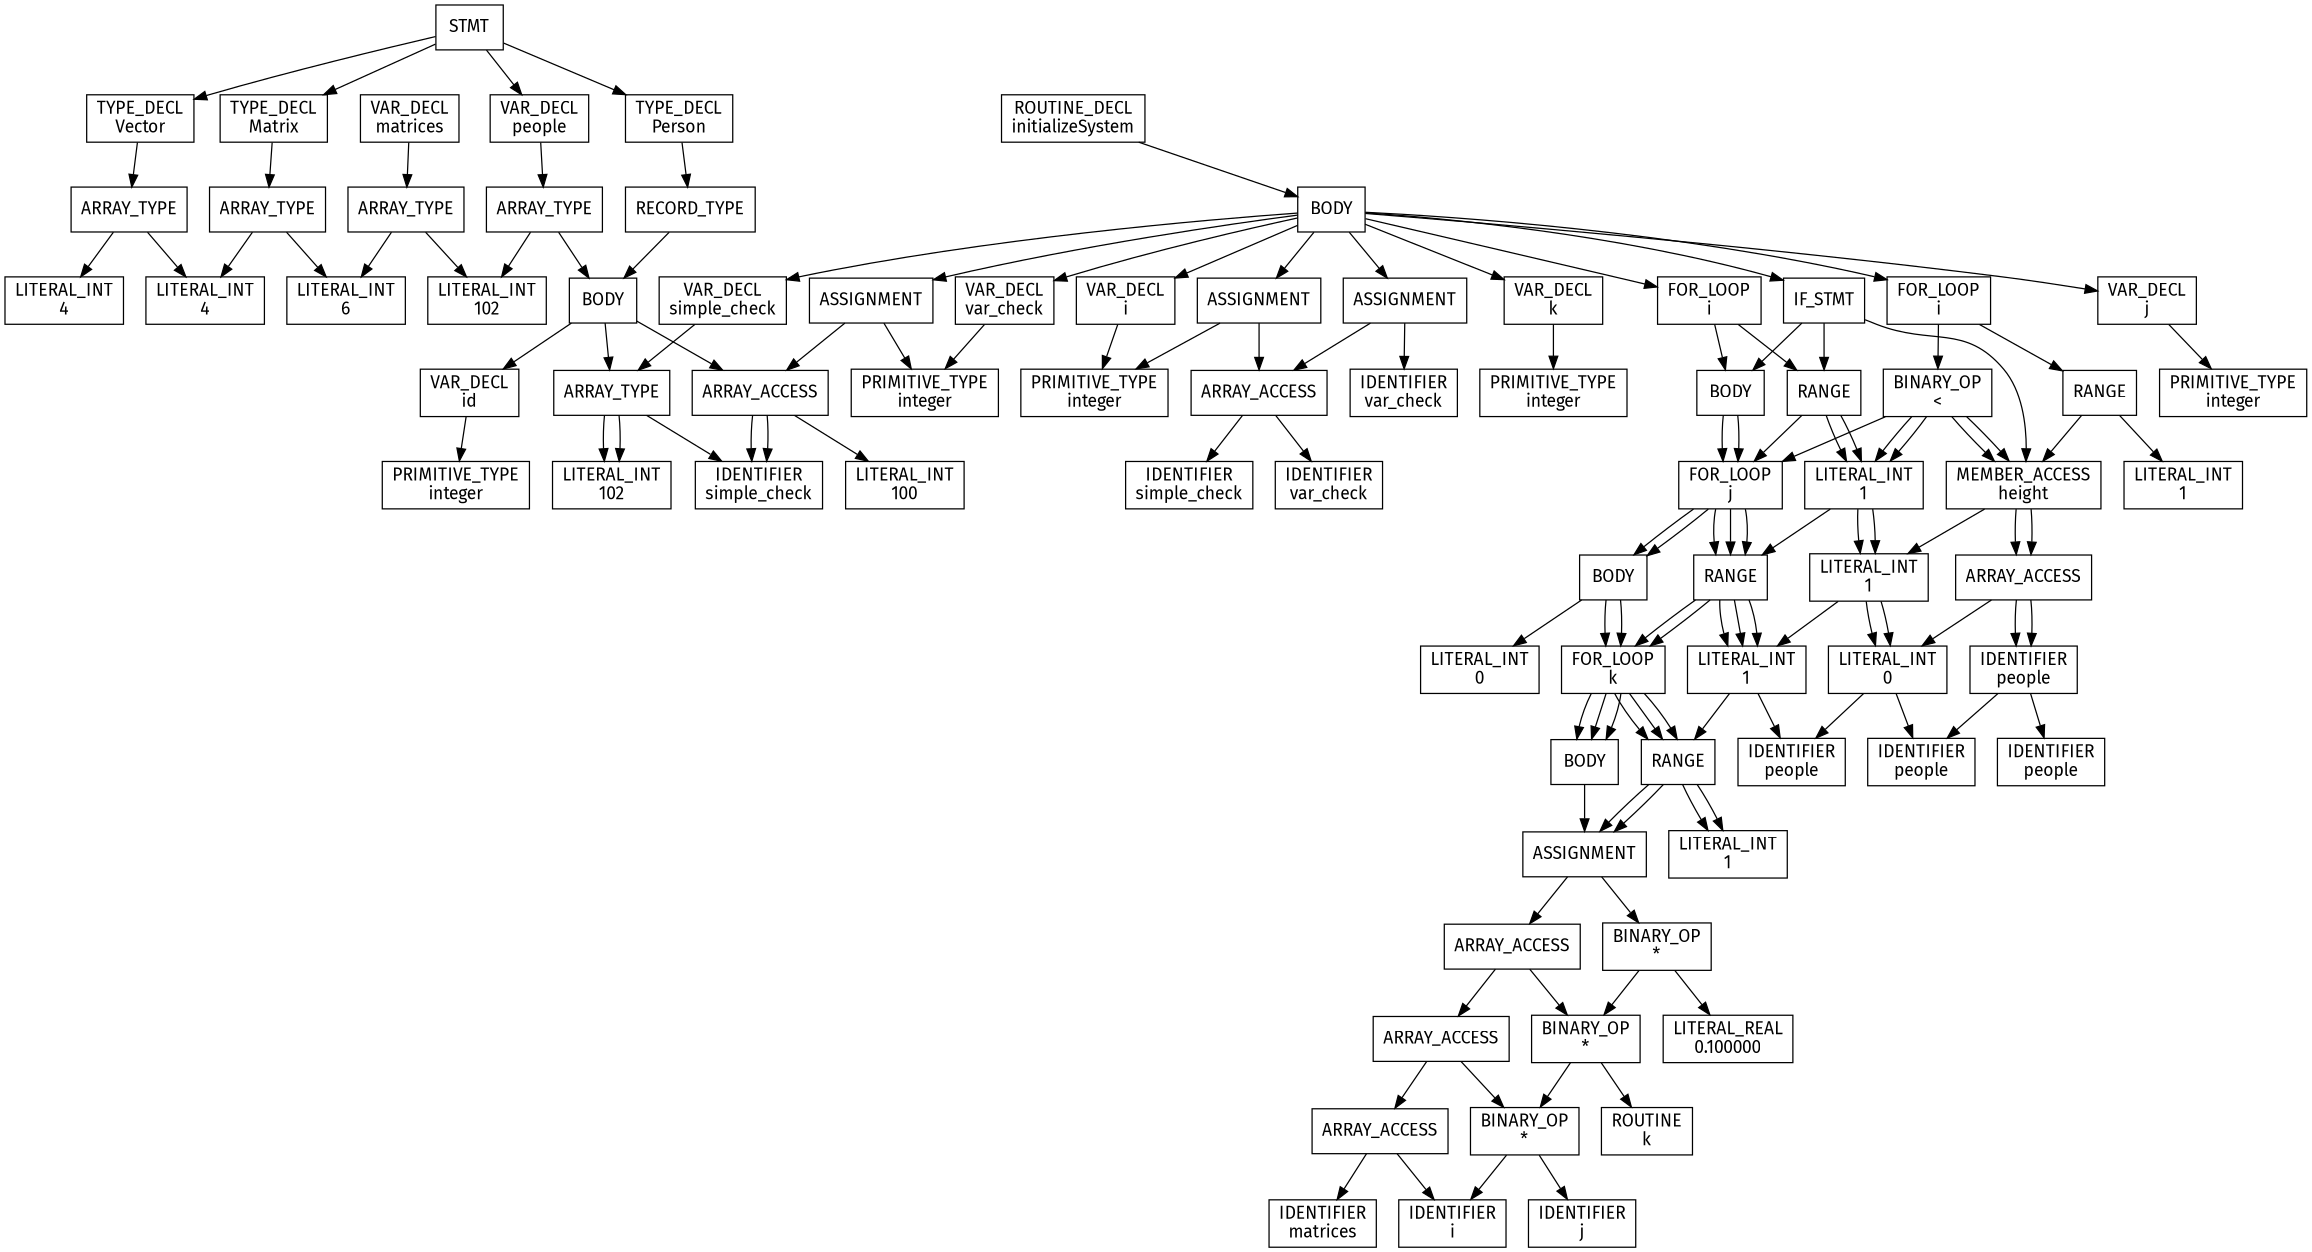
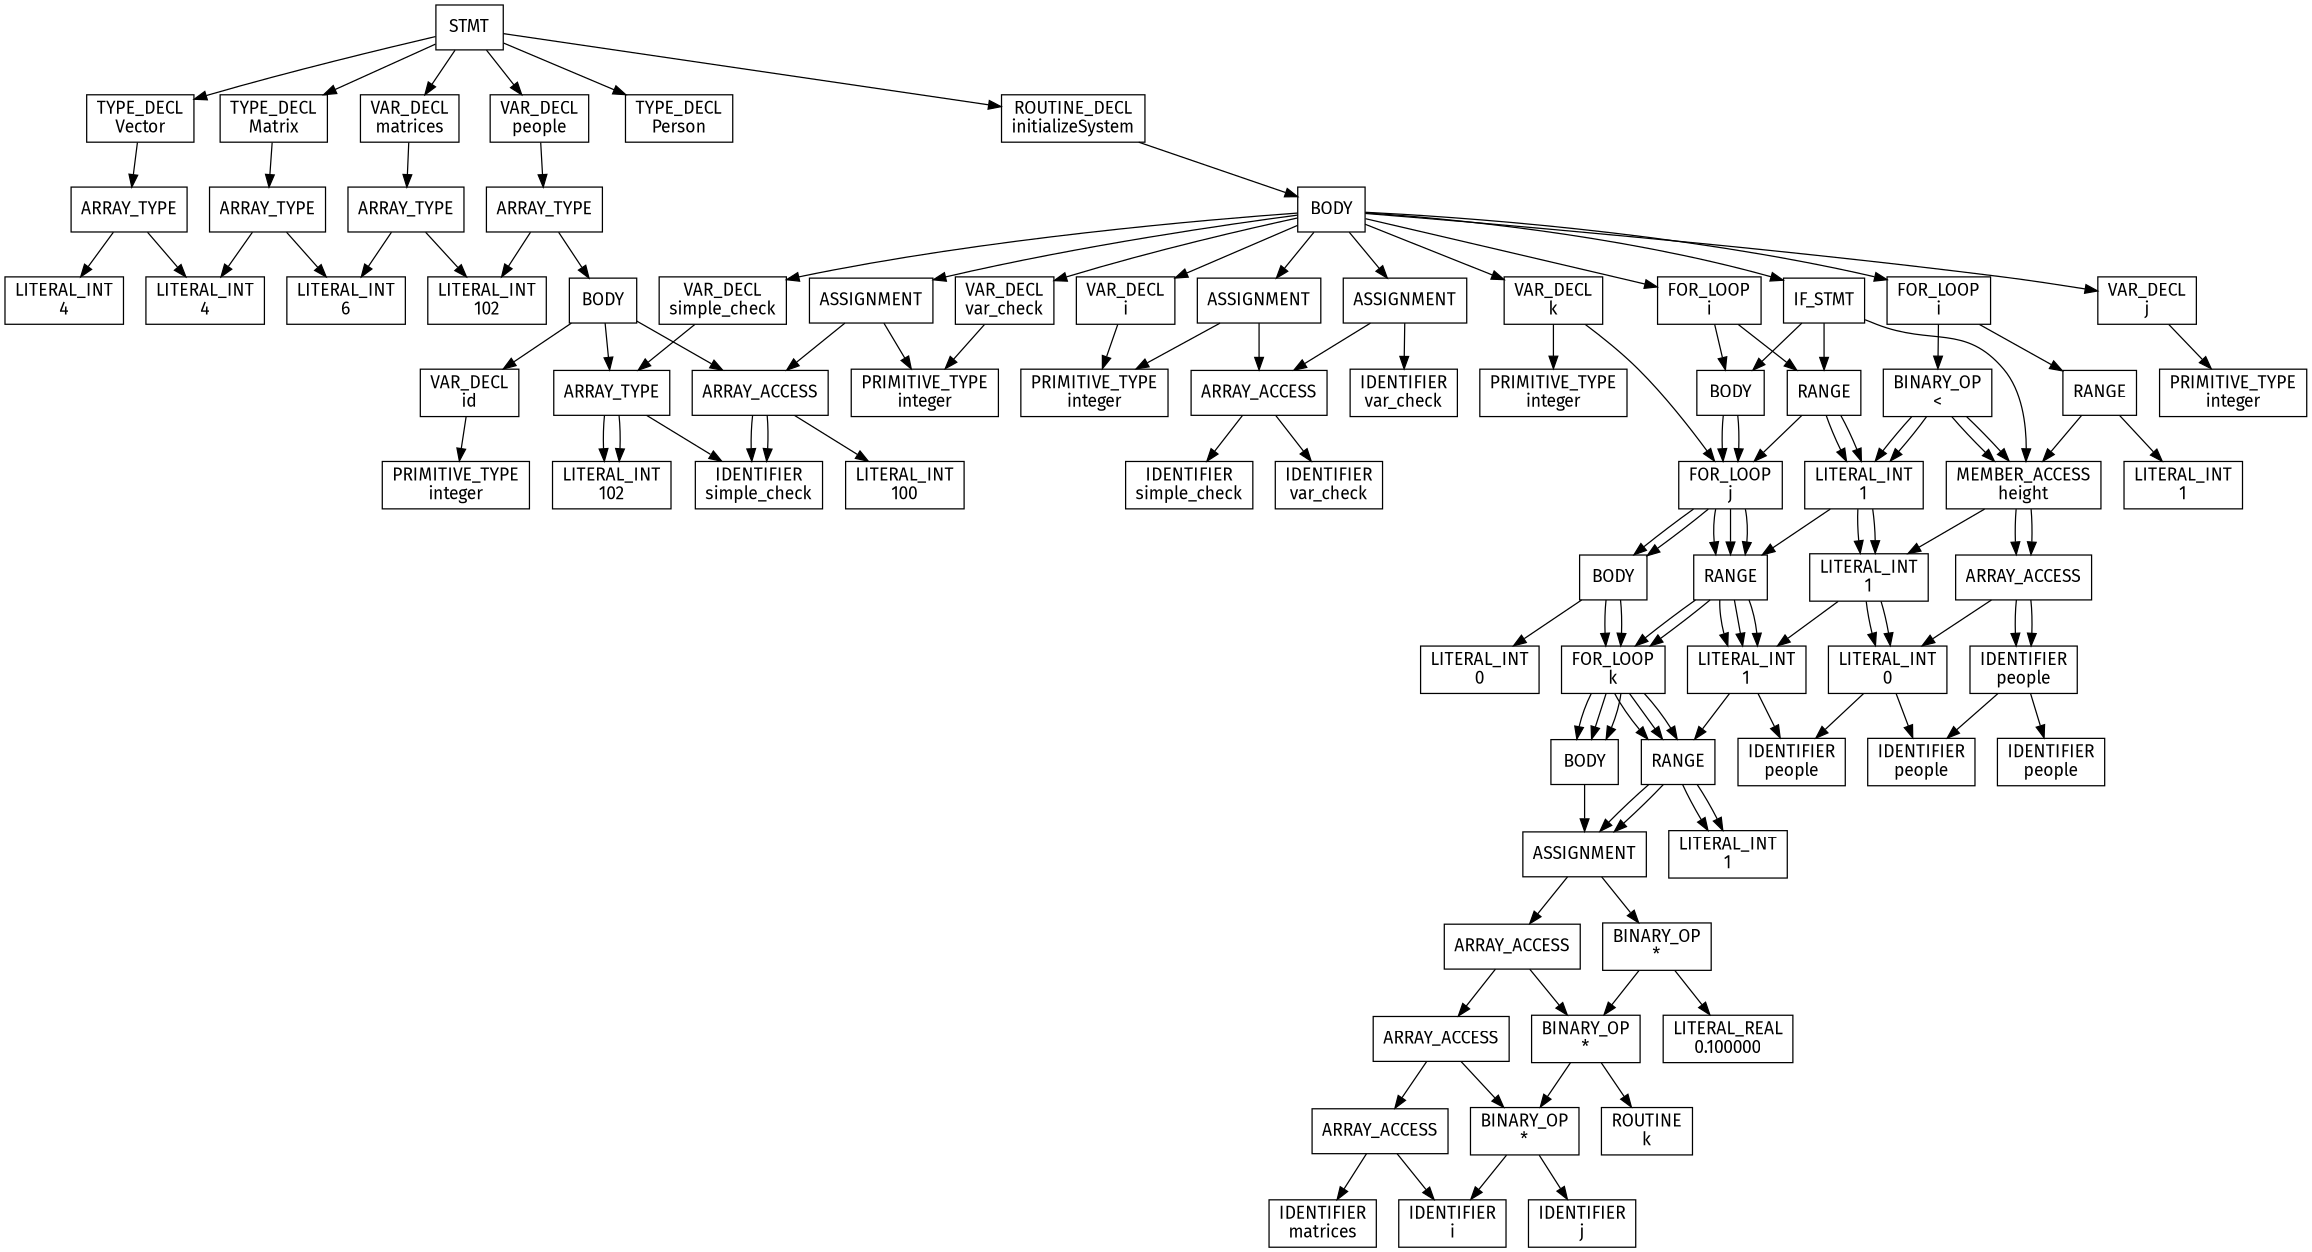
edge "STMT" -> "VAR_DECL matrices": added
edge "STMT" -> "ROUTINE_DECL initializeSystem": added
node "RECORD_TYPE": removed
edge "BINARY_OP <" -> "FOR_LOOP j": now "VAR_DECL k" -> "FOR_LOOP j"
